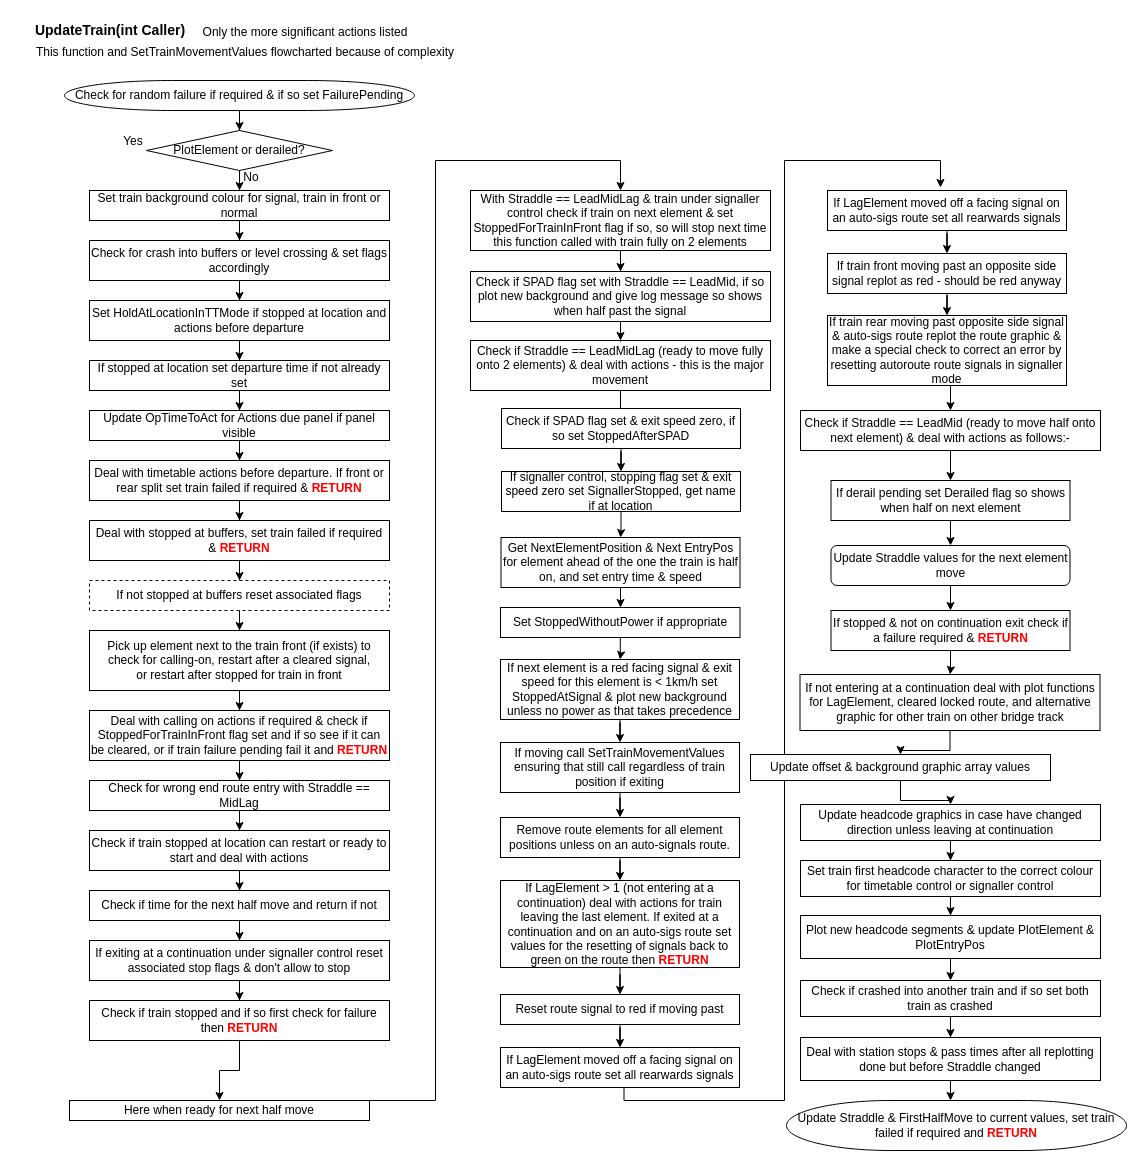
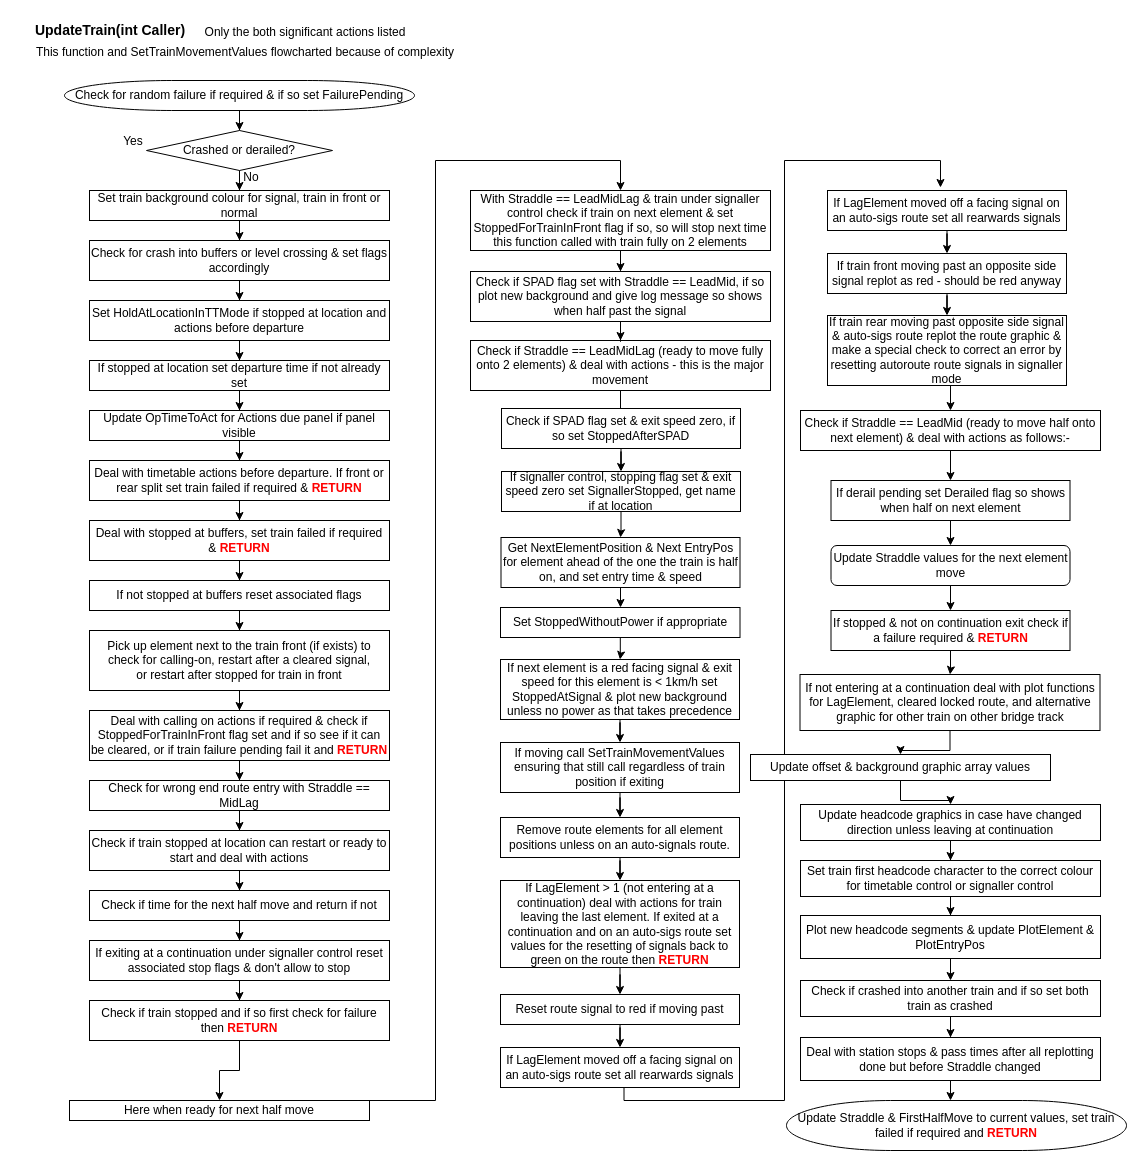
node "Only the more significant actions listed": label "Only the more significant actions listed" -> "Only the both significant actions listed"
node "PlotElement or derailed?": label "PlotElement or derailed?" -> "Crashed or derailed?"
node "If not stopped at buffers reset associated flags": style dashed -> solid
